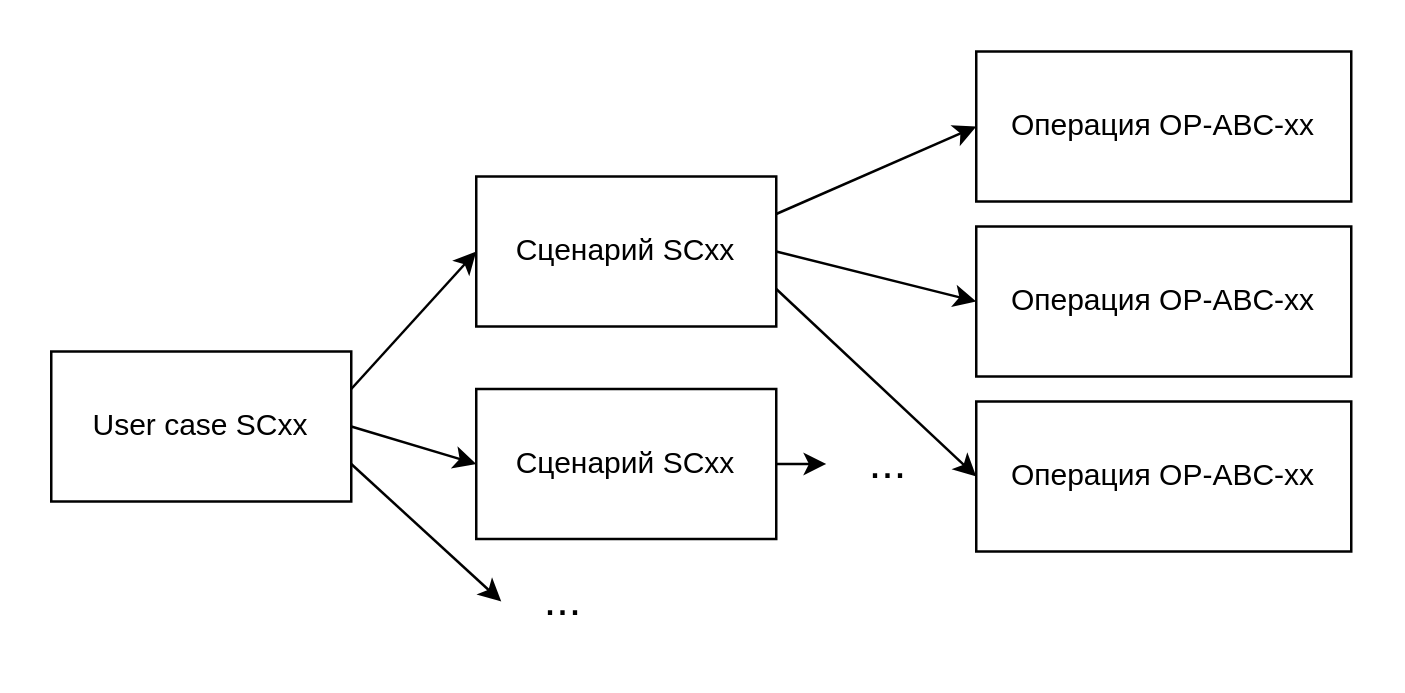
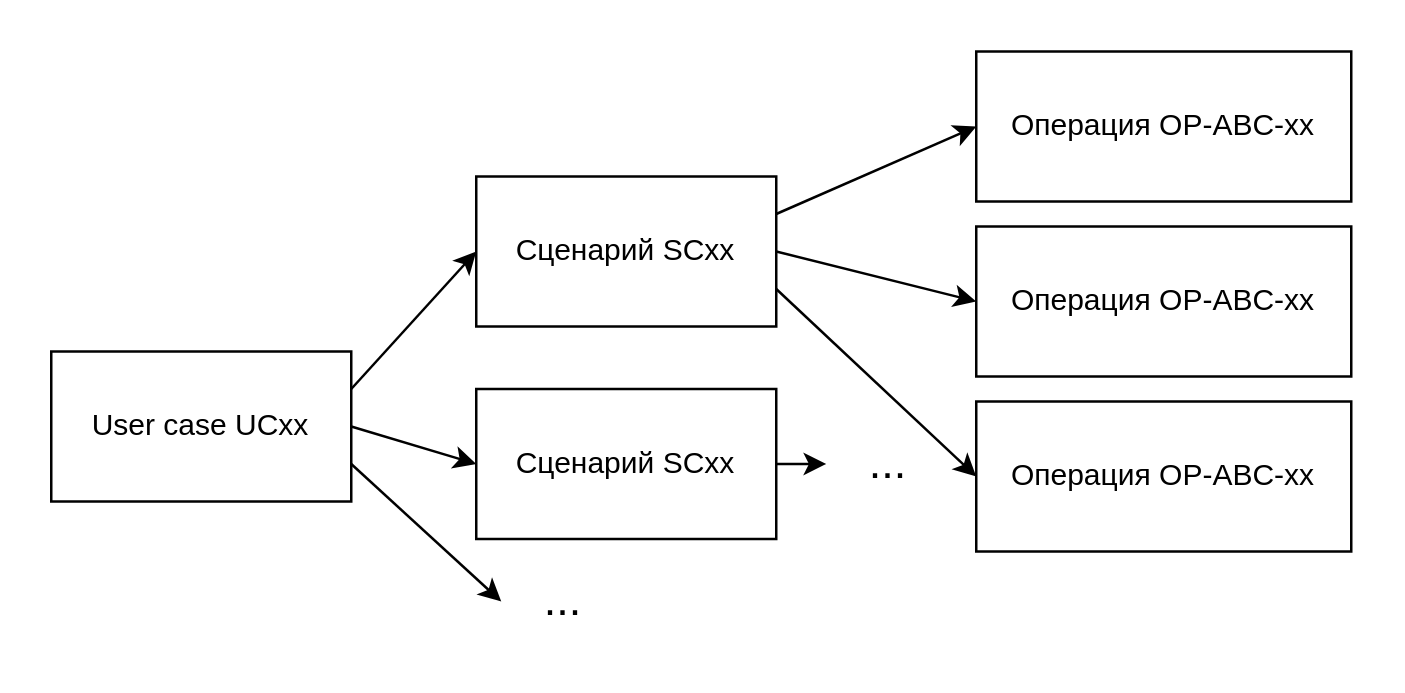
node "User case SCxx": label "User case SCxx" -> "User case UCxx"
